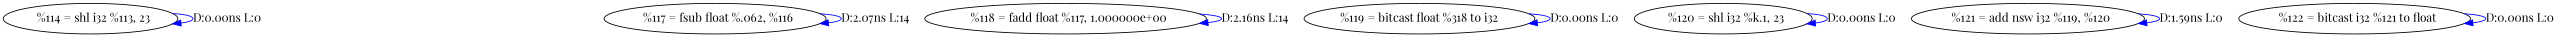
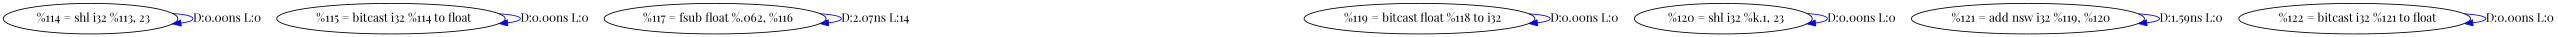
node "%115 = bitcast i32 %114 to float": added
node "%118 = fadd float %117, 1.000000e+00": removed
node "%119 = bitcast float %318 to i32": label "%119 = bitcast float %318 to i32" -> "%119 = bitcast float %118 to i32"
